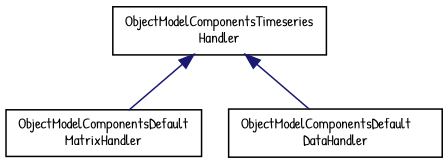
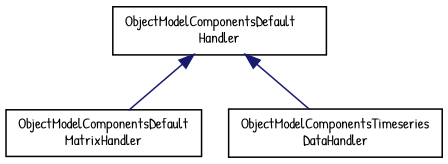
node "ObjectModelComponentsTimeseries Handler": label "ObjectModelComponentsTimeseries Handler" -> "ObjectModelComponentsDefault Handler"
node "ObjectModelComponentsDefault DataHandler": label "ObjectModelComponentsDefault DataHandler" -> "ObjectModelComponentsTimeseries DataHandler"
